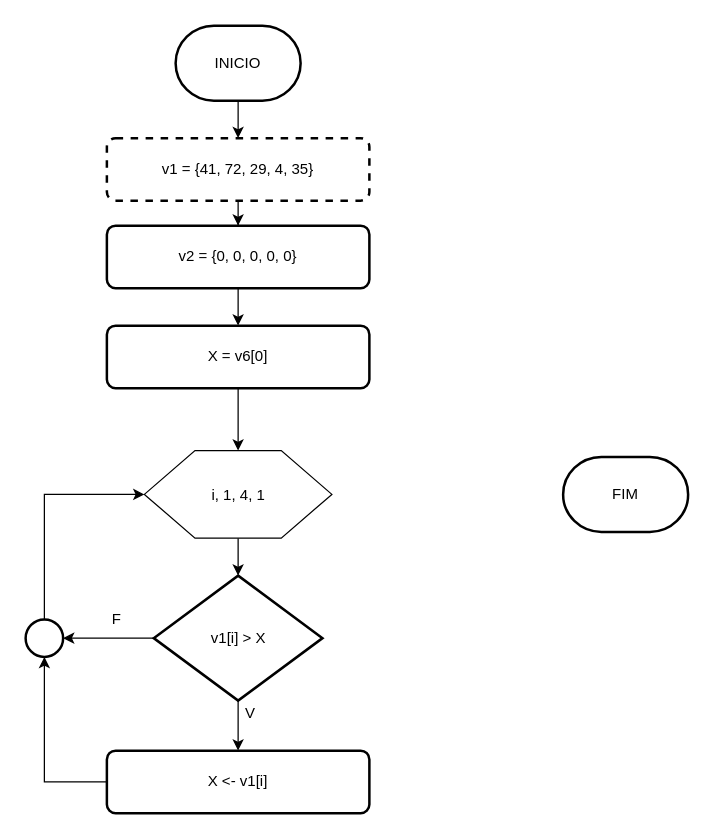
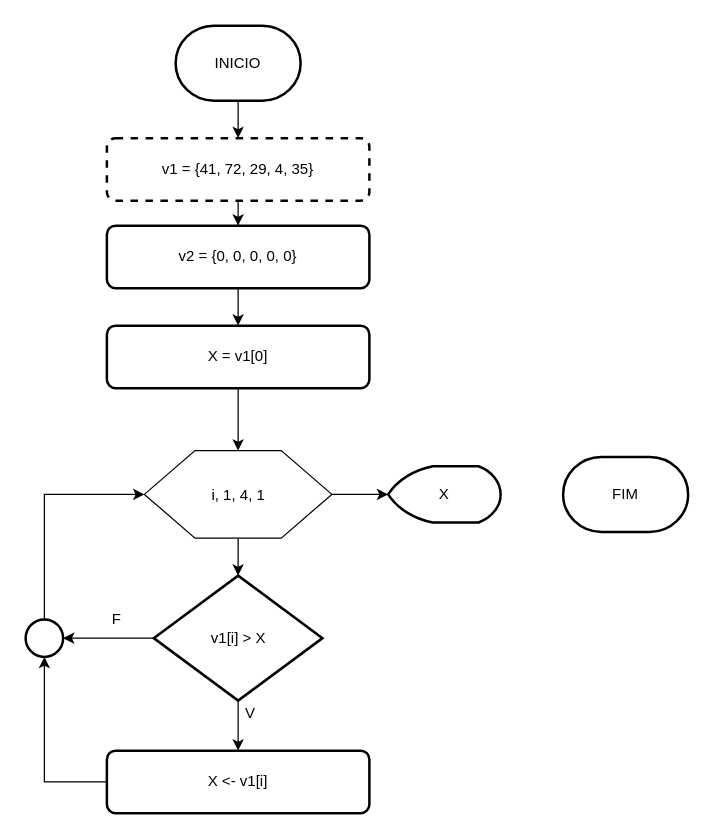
node "X = v6[0]": label "X = v6[0]" -> "X = v1[0]"
edge "i, 1, 4, 1" -> "X": added
node "X": added
